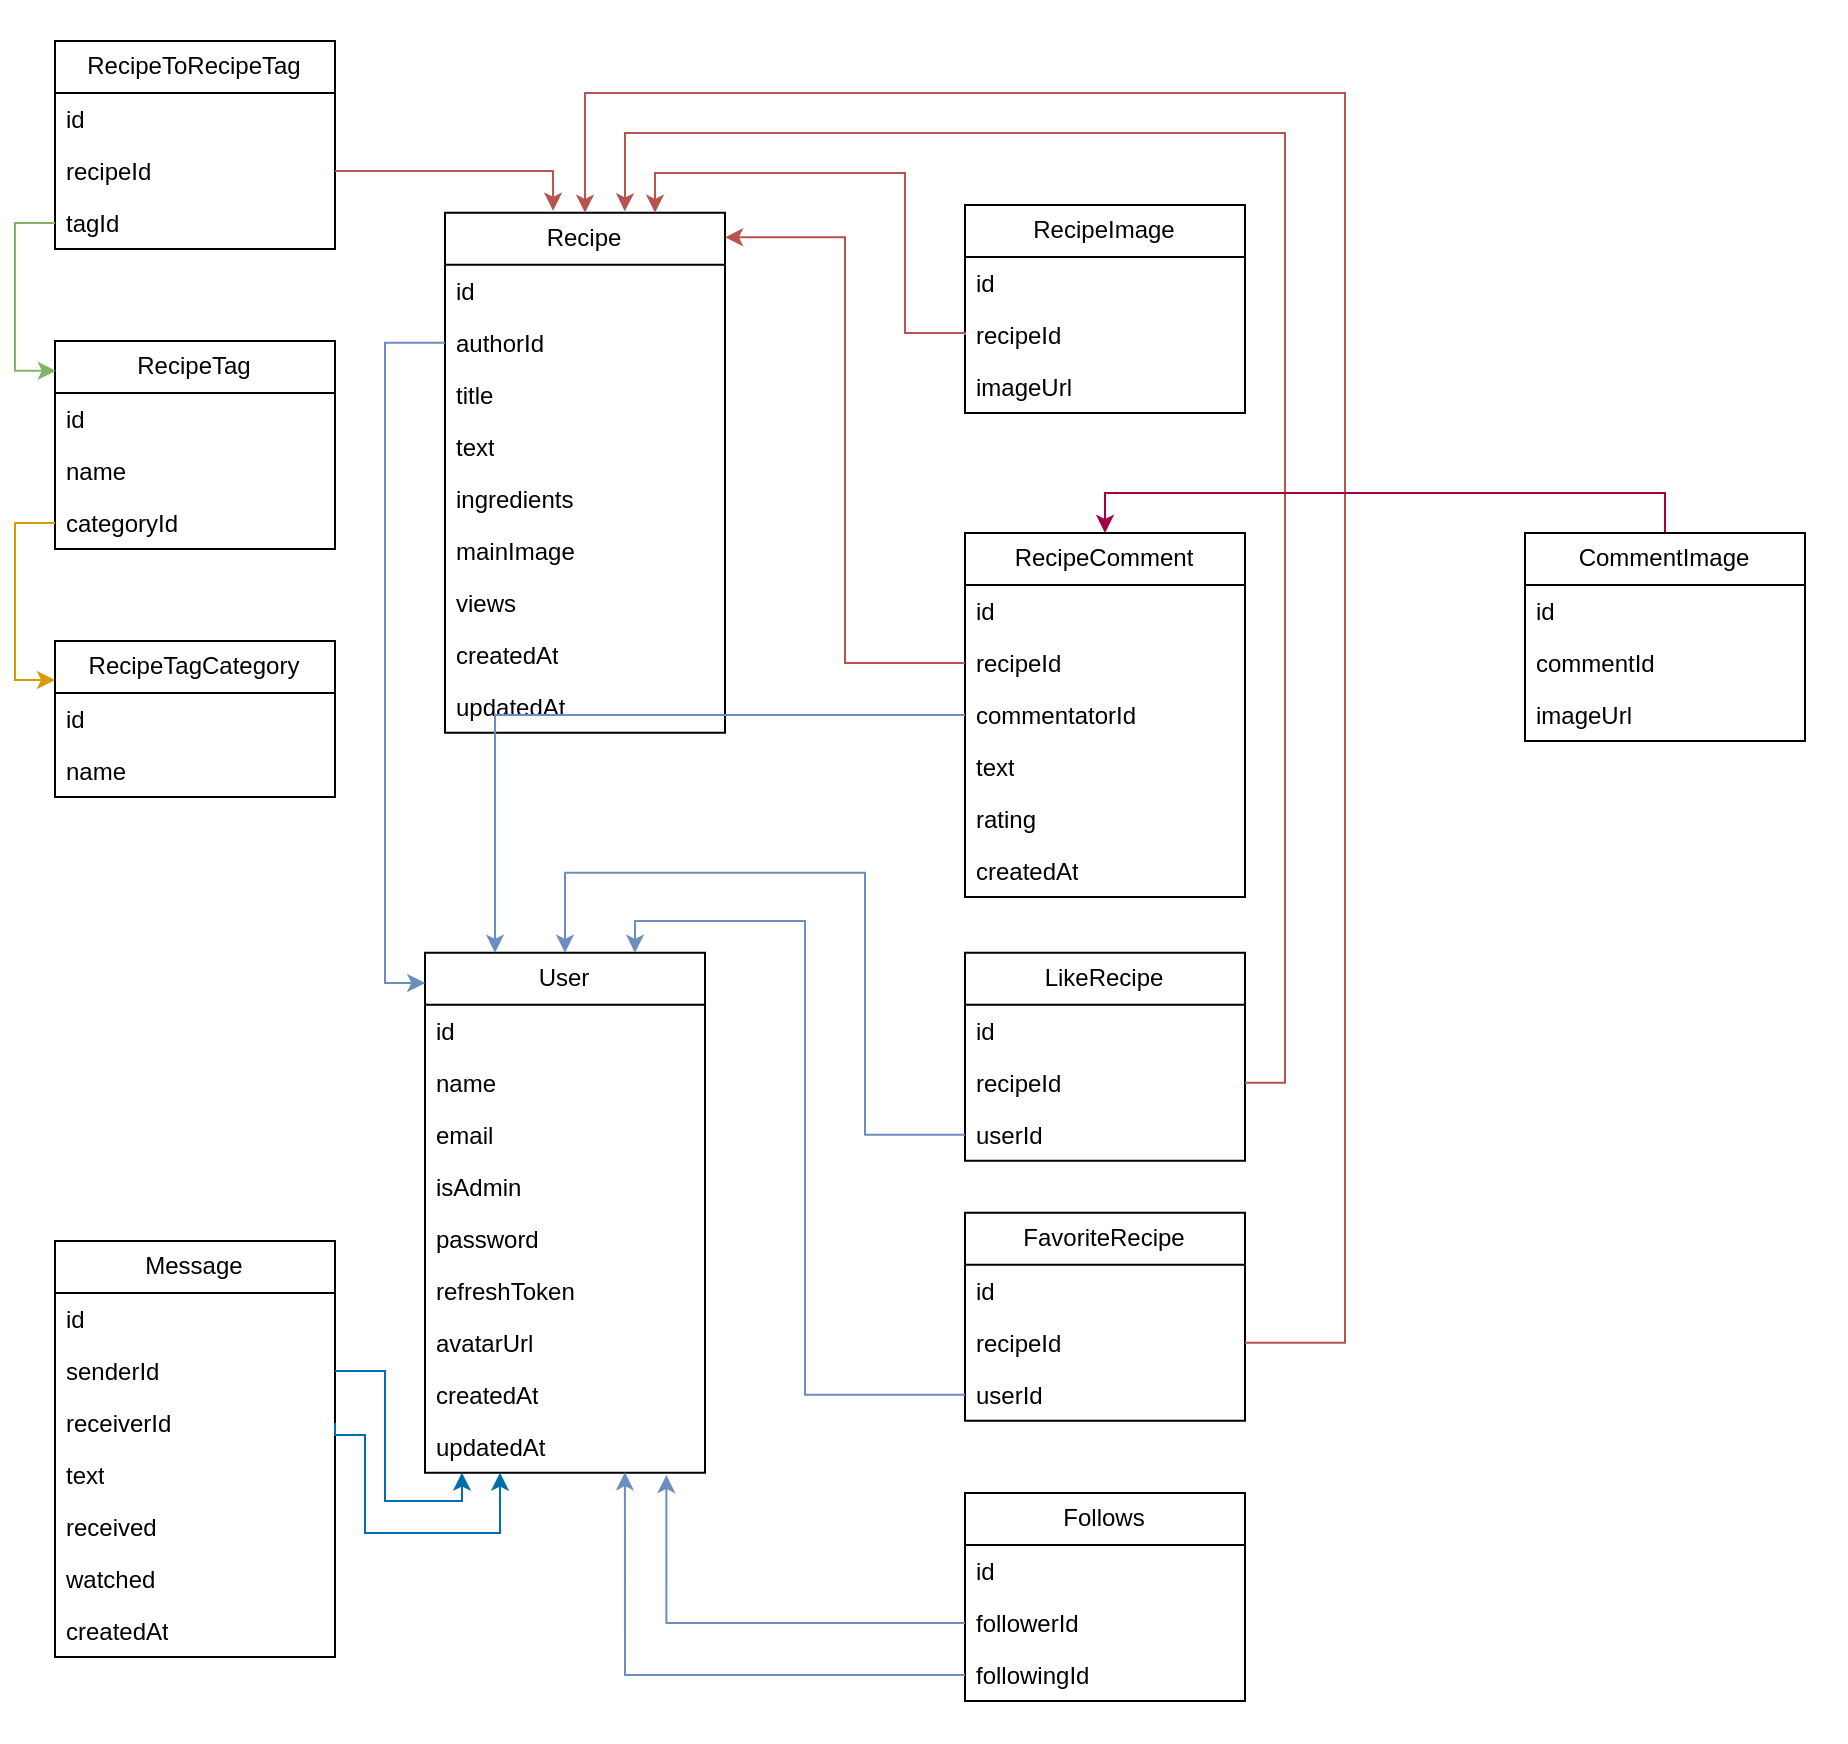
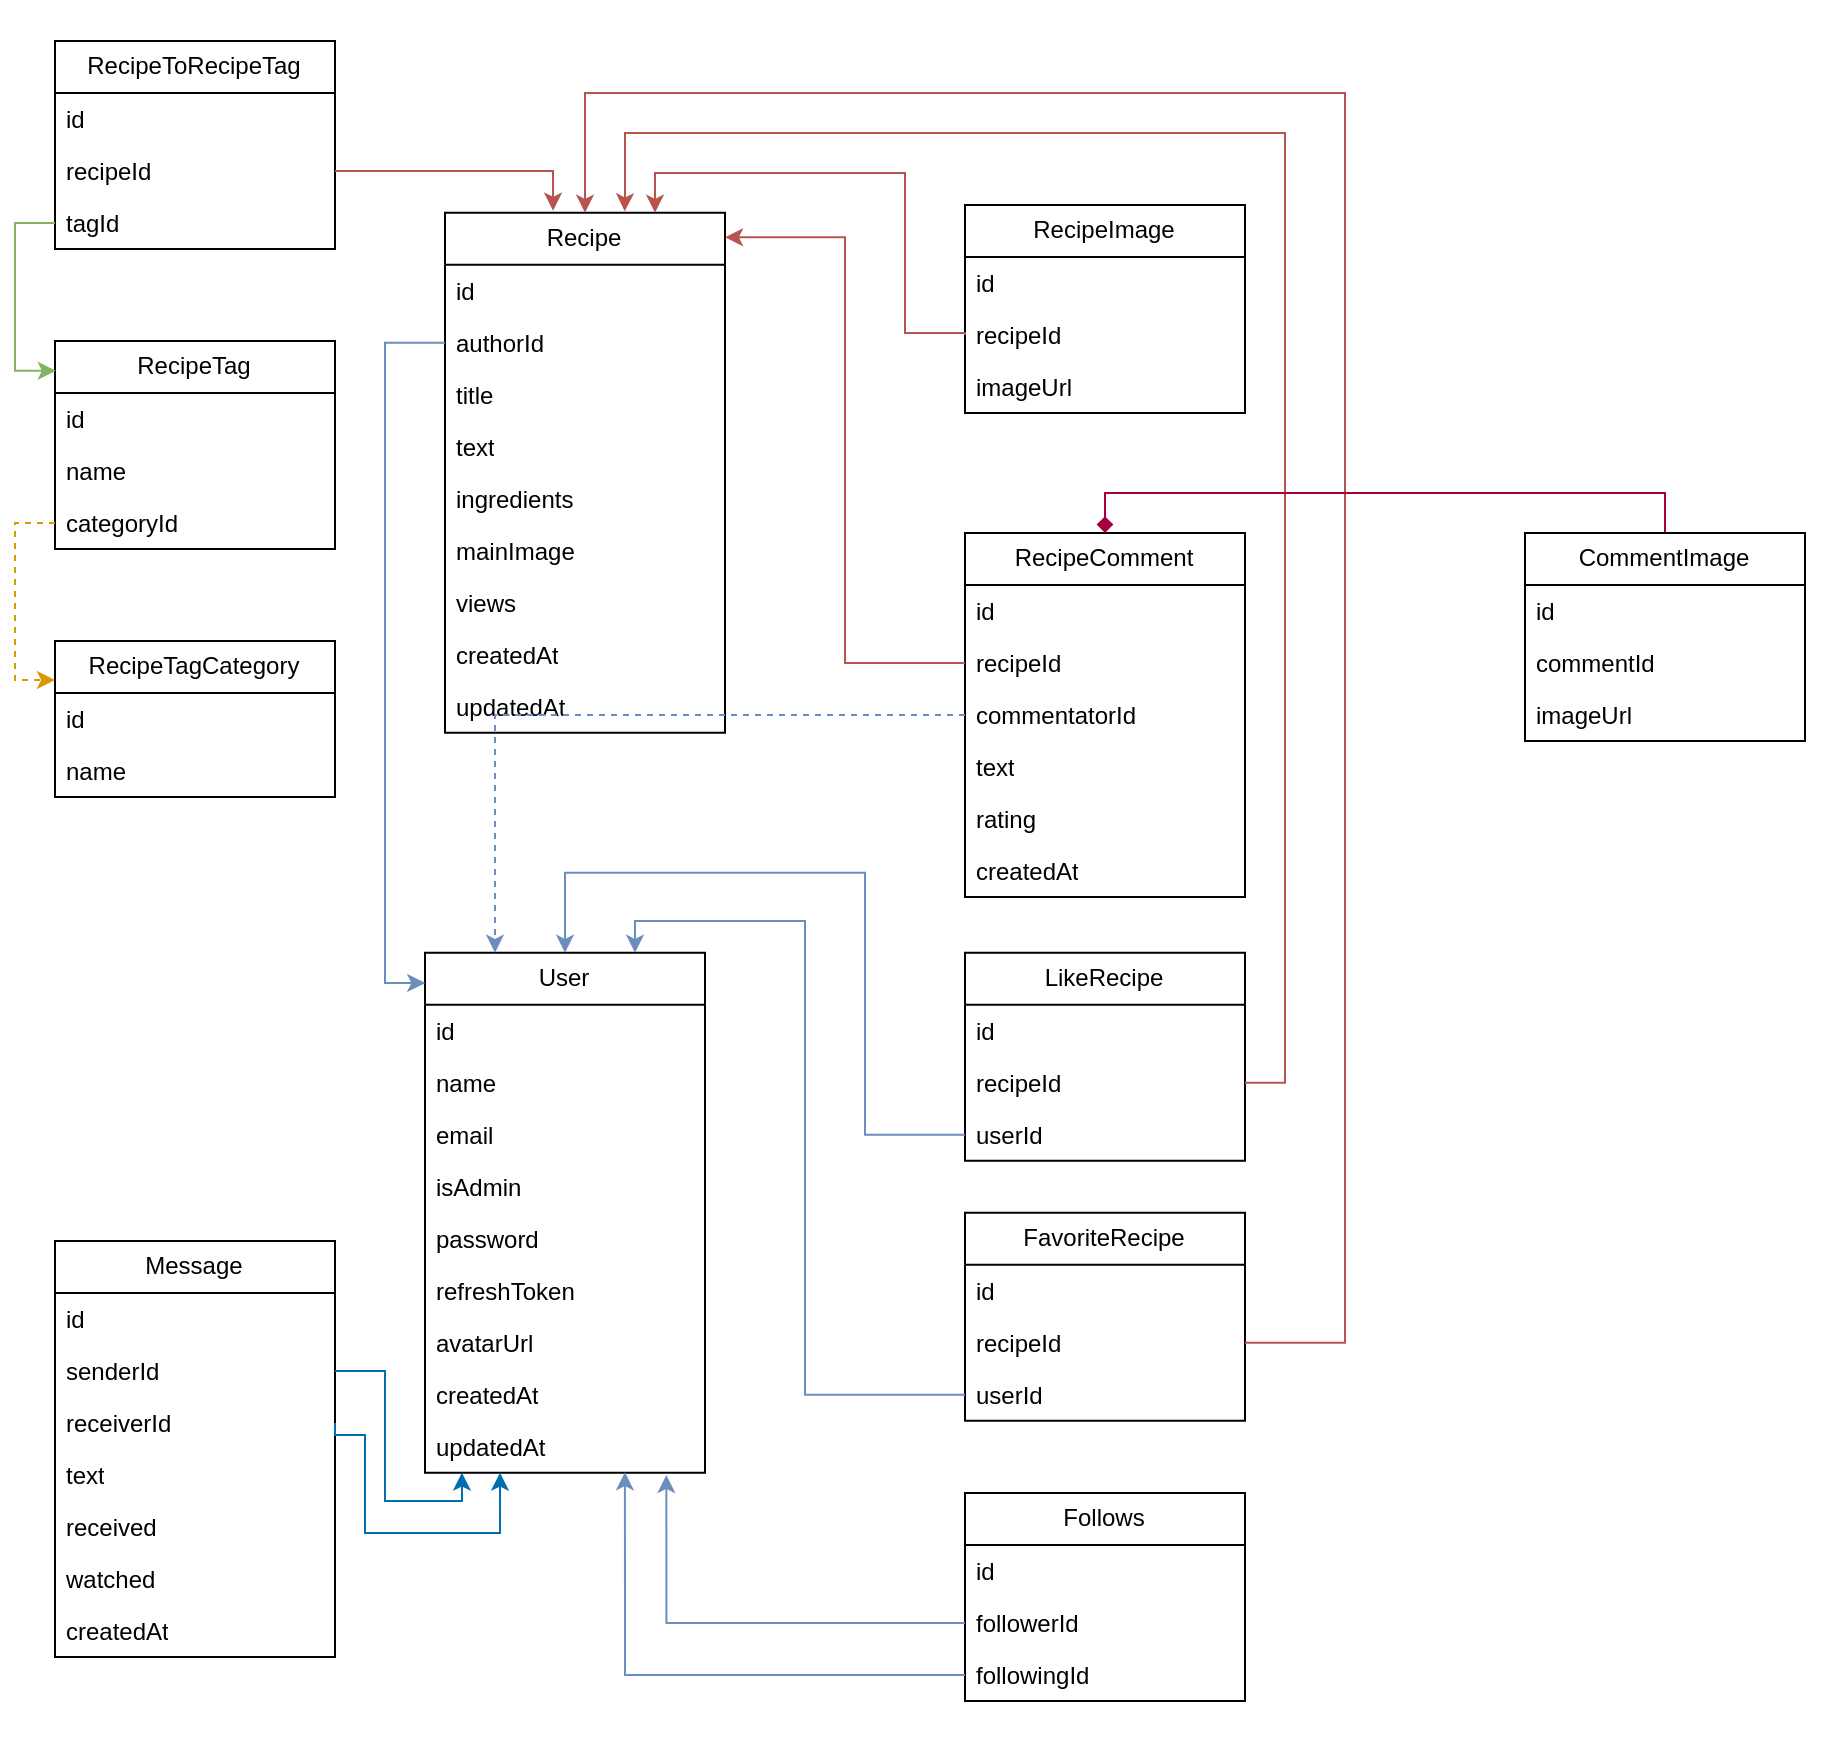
edge "CommentImage" -> "RecipeComment": arrowhead classic -> diamond
edge "categoryId" -> "RecipeTagCategory": style solid -> dashed
edge "commentatorId" -> "User": style solid -> dashed
